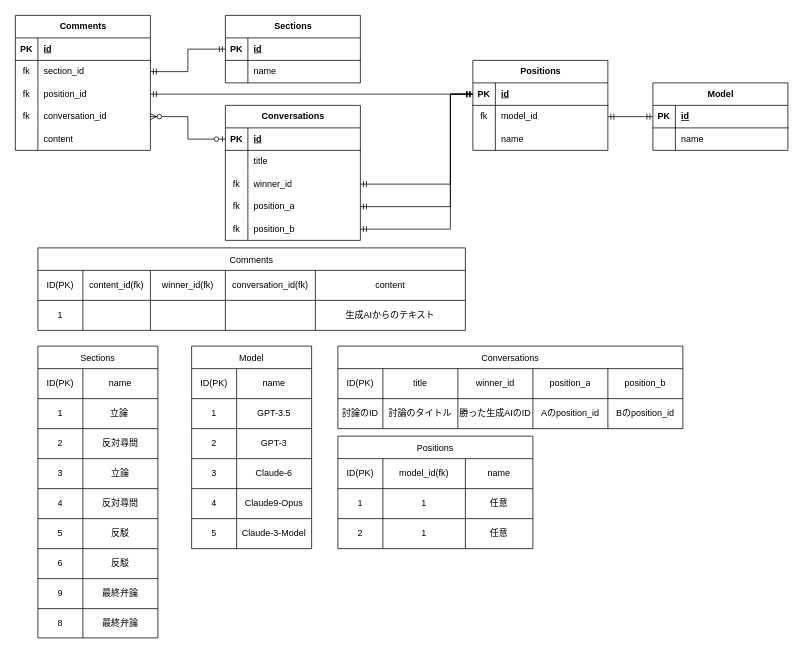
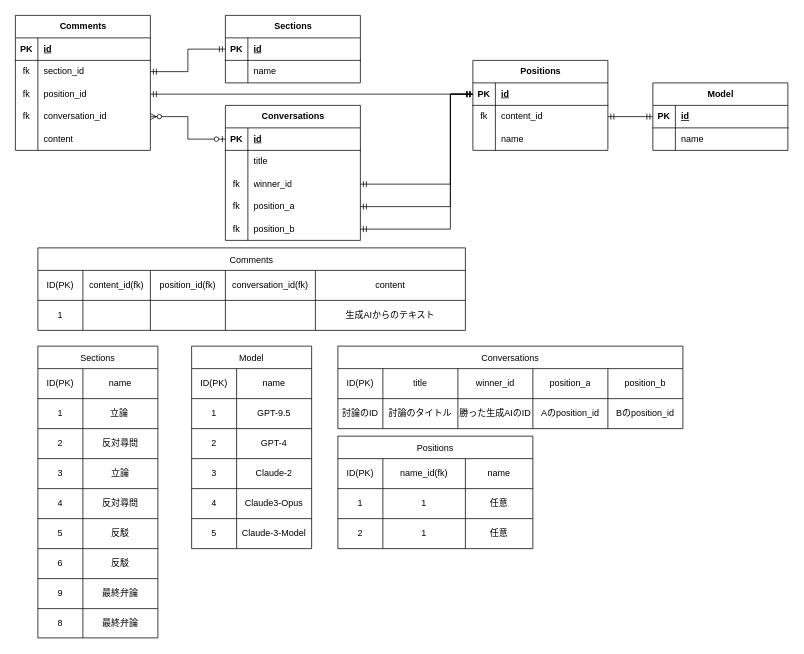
node "model_id": label "model_id" -> "content_id"
node "winner_id(fk)": label "winner_id(fk)" -> "position_id(fk)"
node "GPT-3.5": label "GPT-3.5" -> "GPT-9.5"
node "GPT-3": label "GPT-3" -> "GPT-4"
node "Claude-6": label "Claude-6" -> "Claude-2"
node "model_id(fk)": label "model_id(fk)" -> "name_id(fk)"
node "Claude9-Opus": label "Claude9-Opus" -> "Claude3-Opus"
